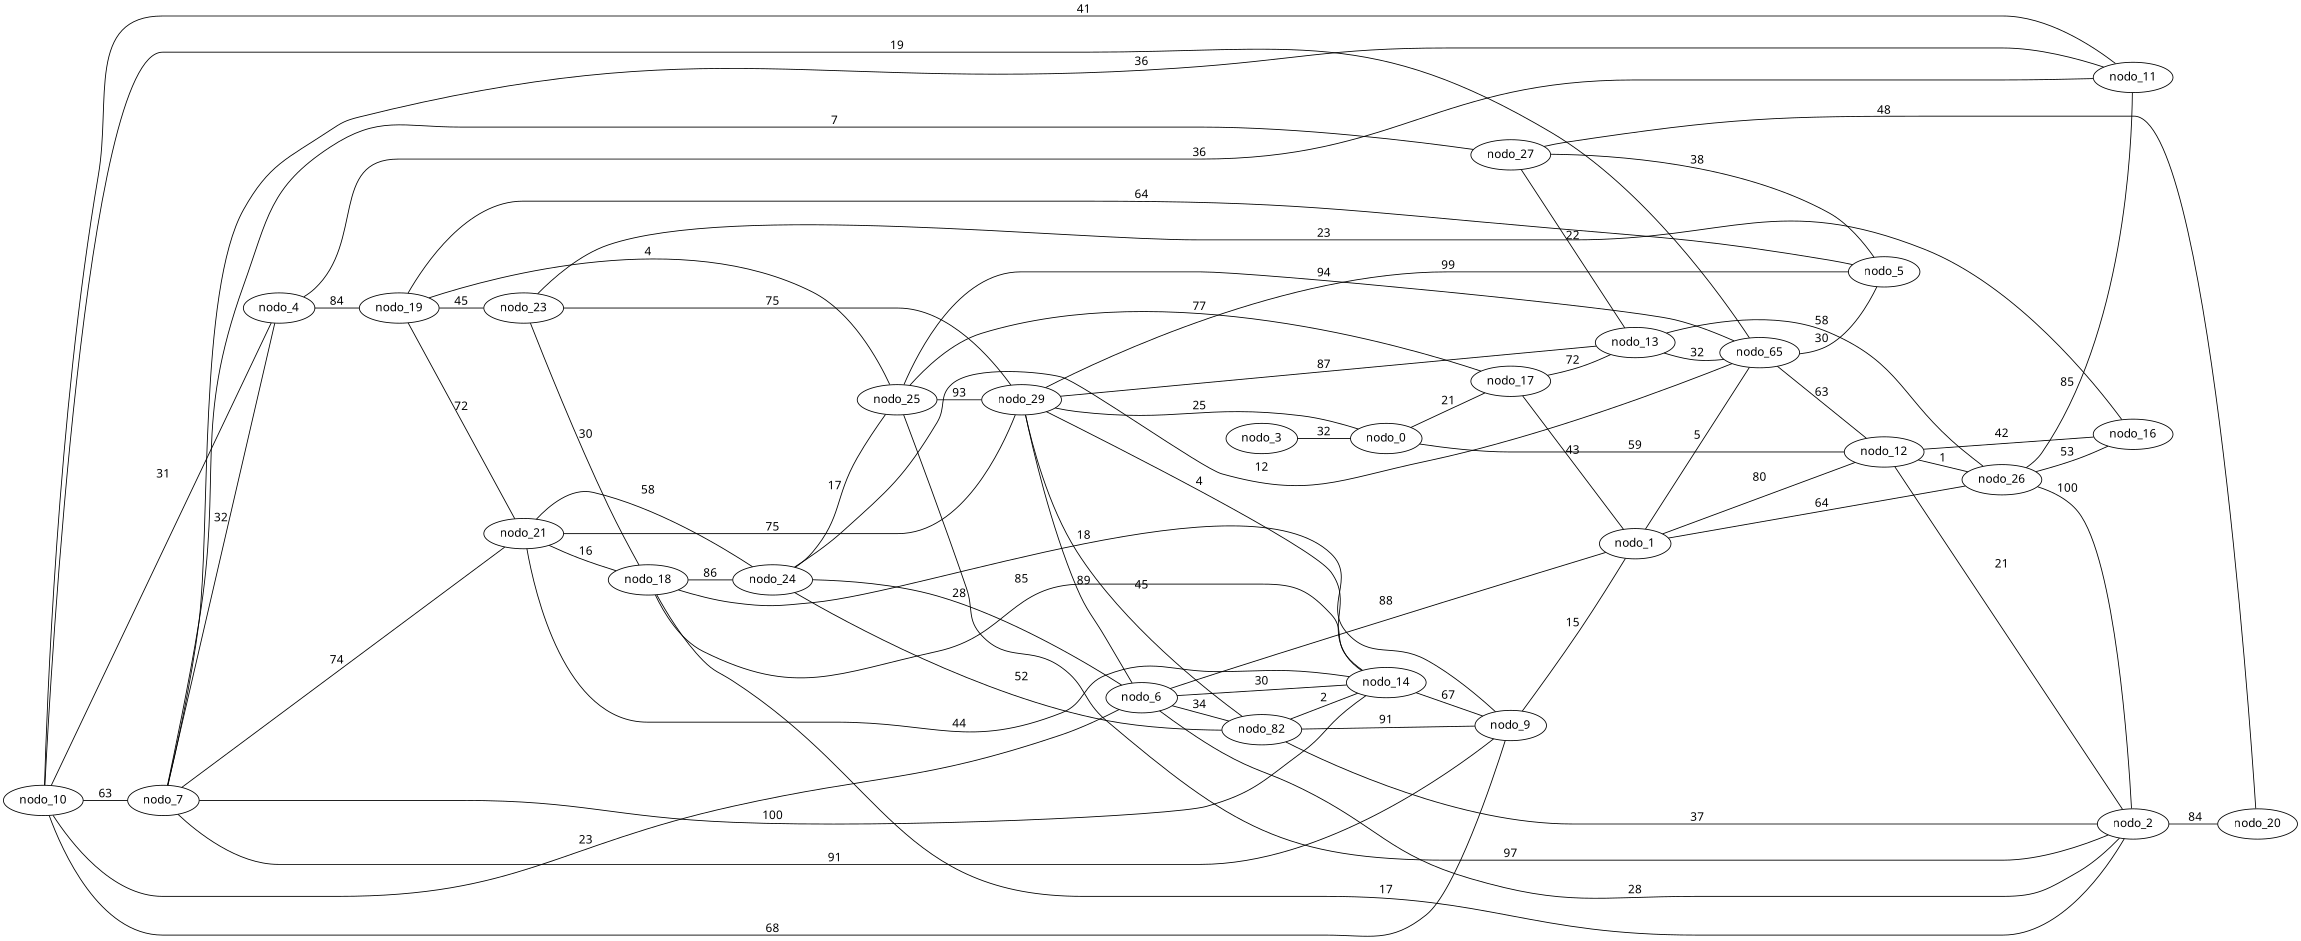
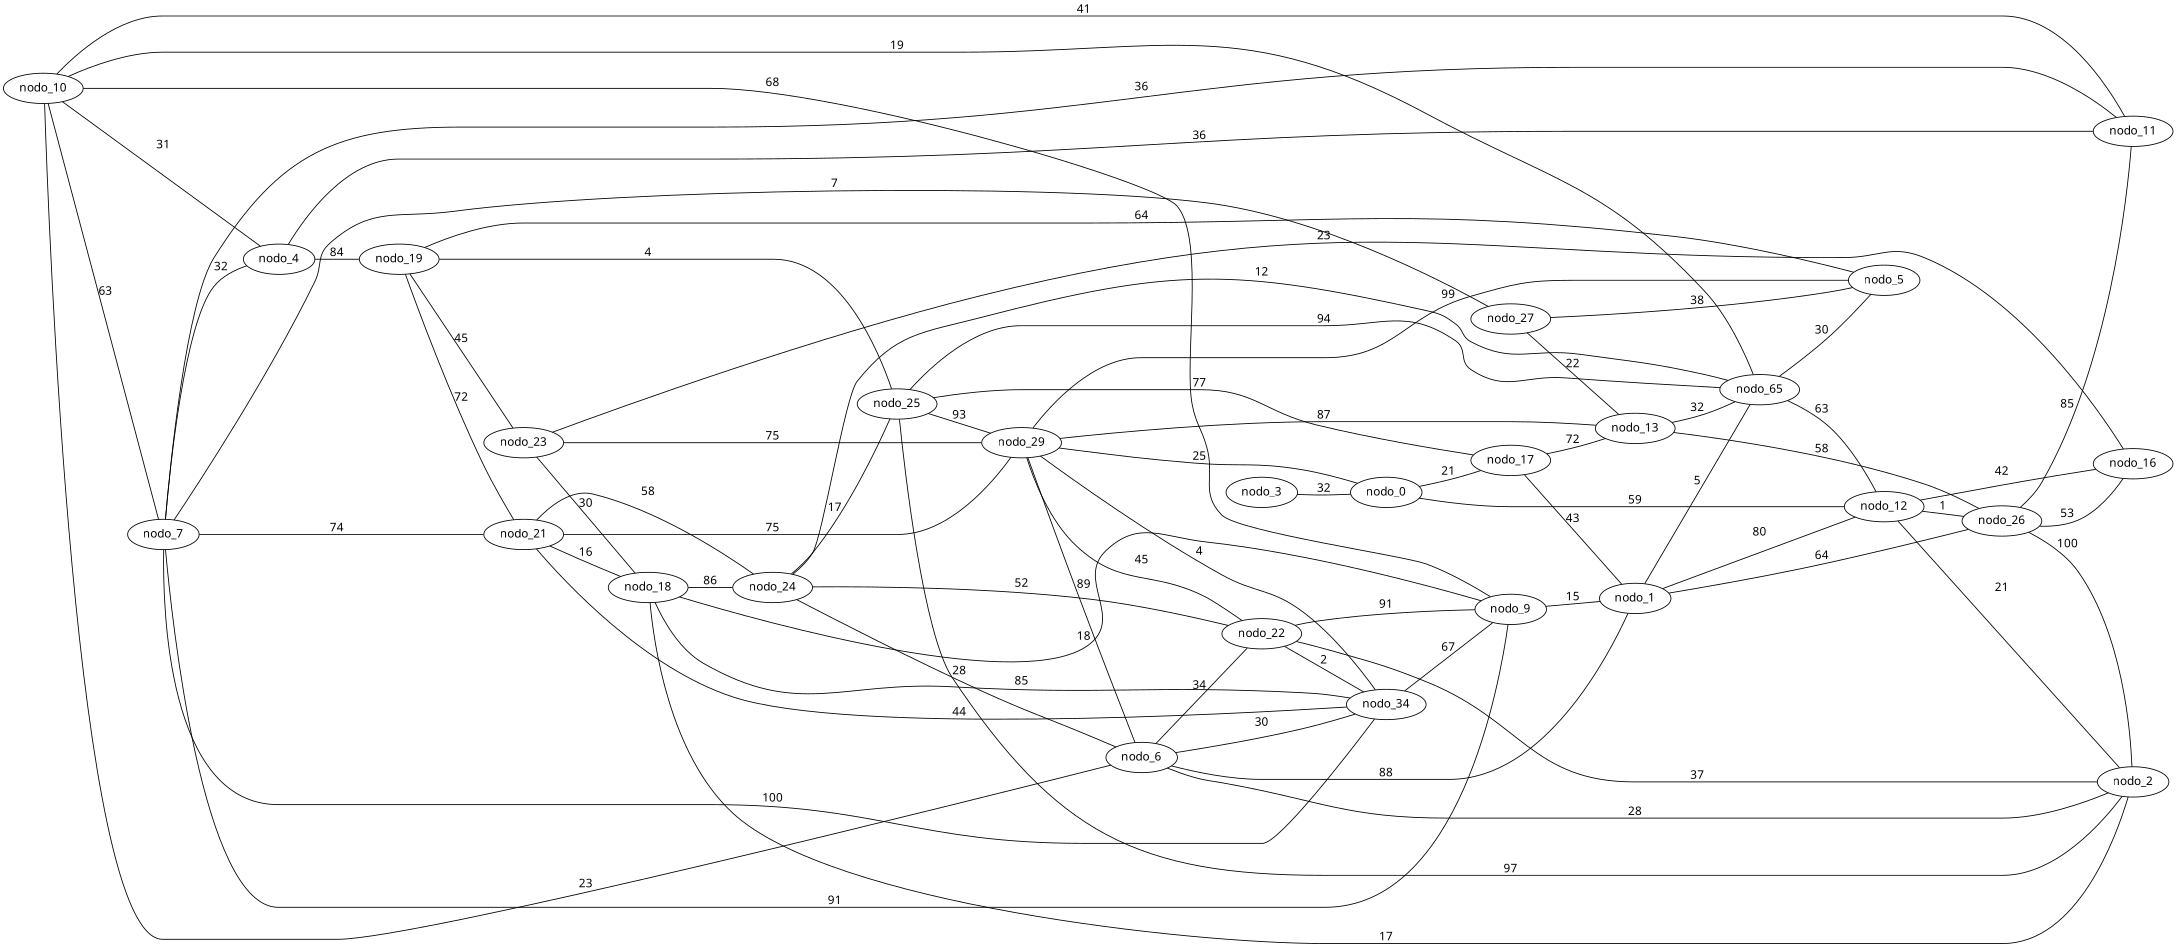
node "nodo_14": label "nodo_14" -> "nodo_34"
node "nodo_82": label "nodo_82" -> "nodo_22"
node "nodo_20": removed
